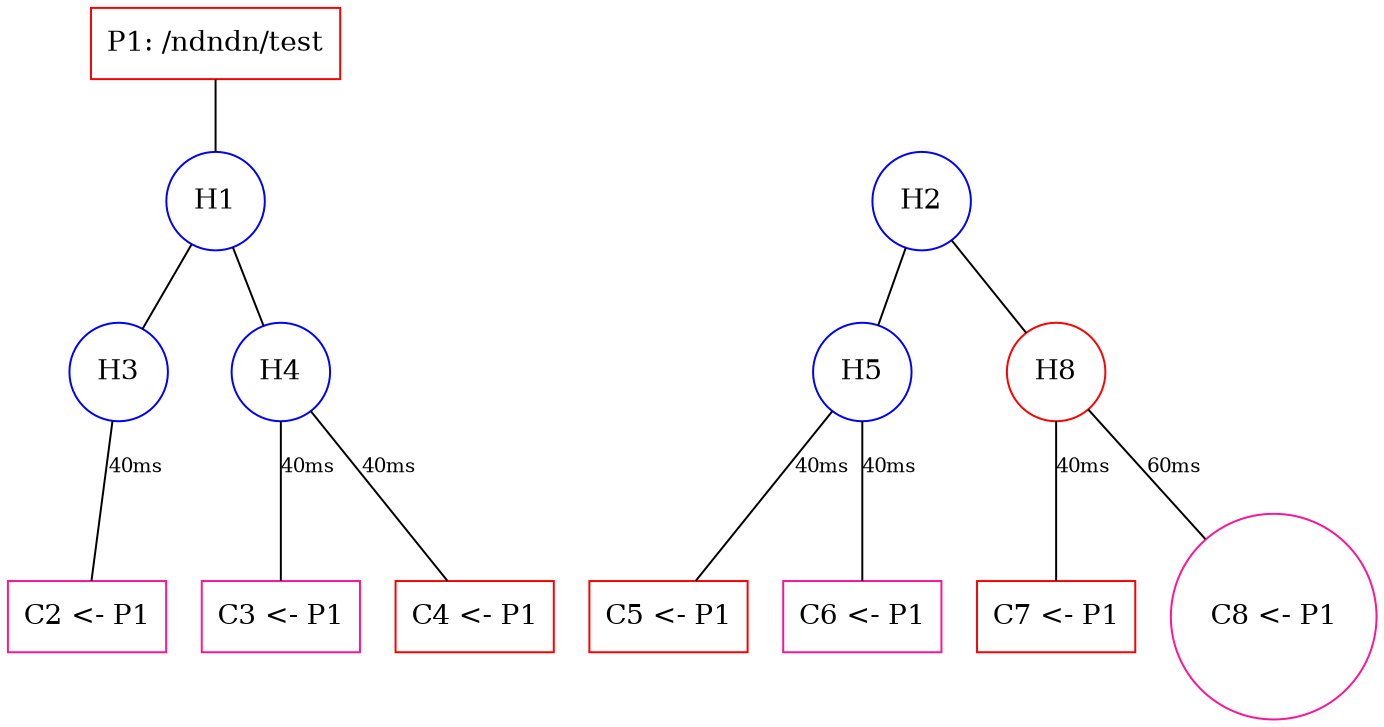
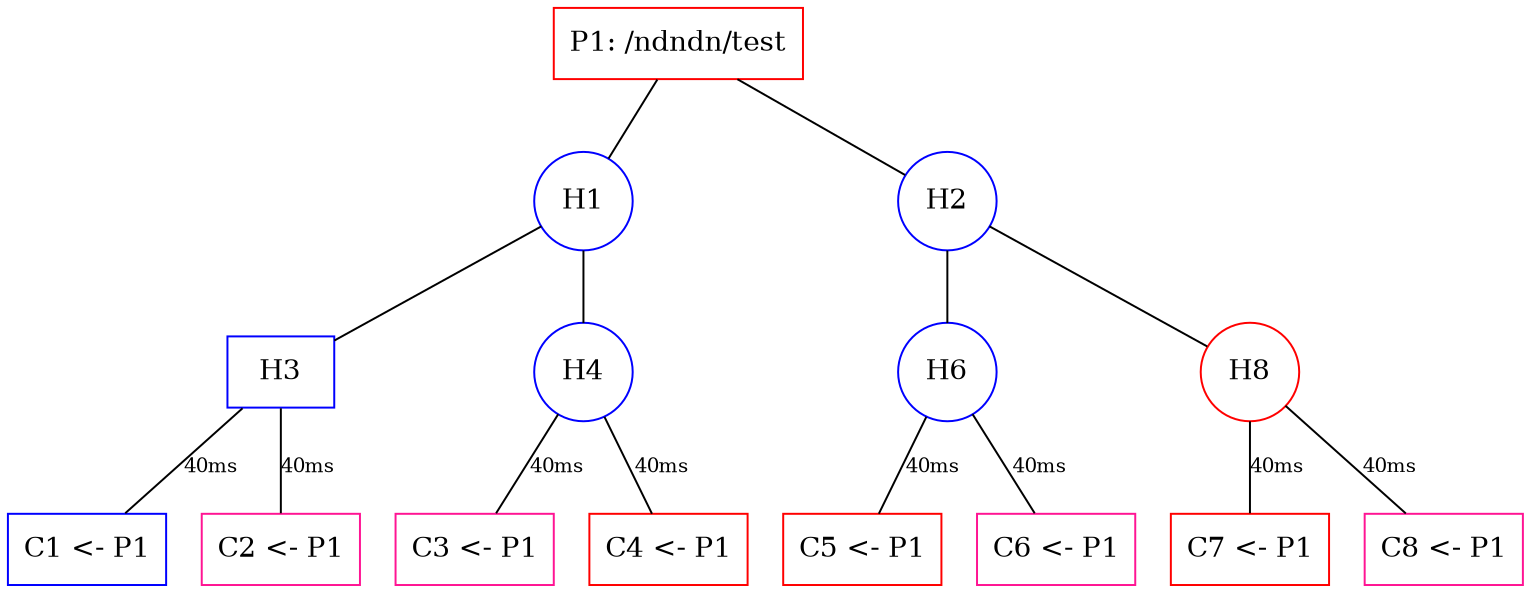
edge "P1: /ndndn/test" -- "H2": added
node "H3": shape circle -> box
node "H5": label "H5" -> "H6"
edge "H8" -- "C8 <- P1": label "60ms" -> "40ms"
node "C1 <- P1": added
node "C8 <- P1": shape circle -> box
